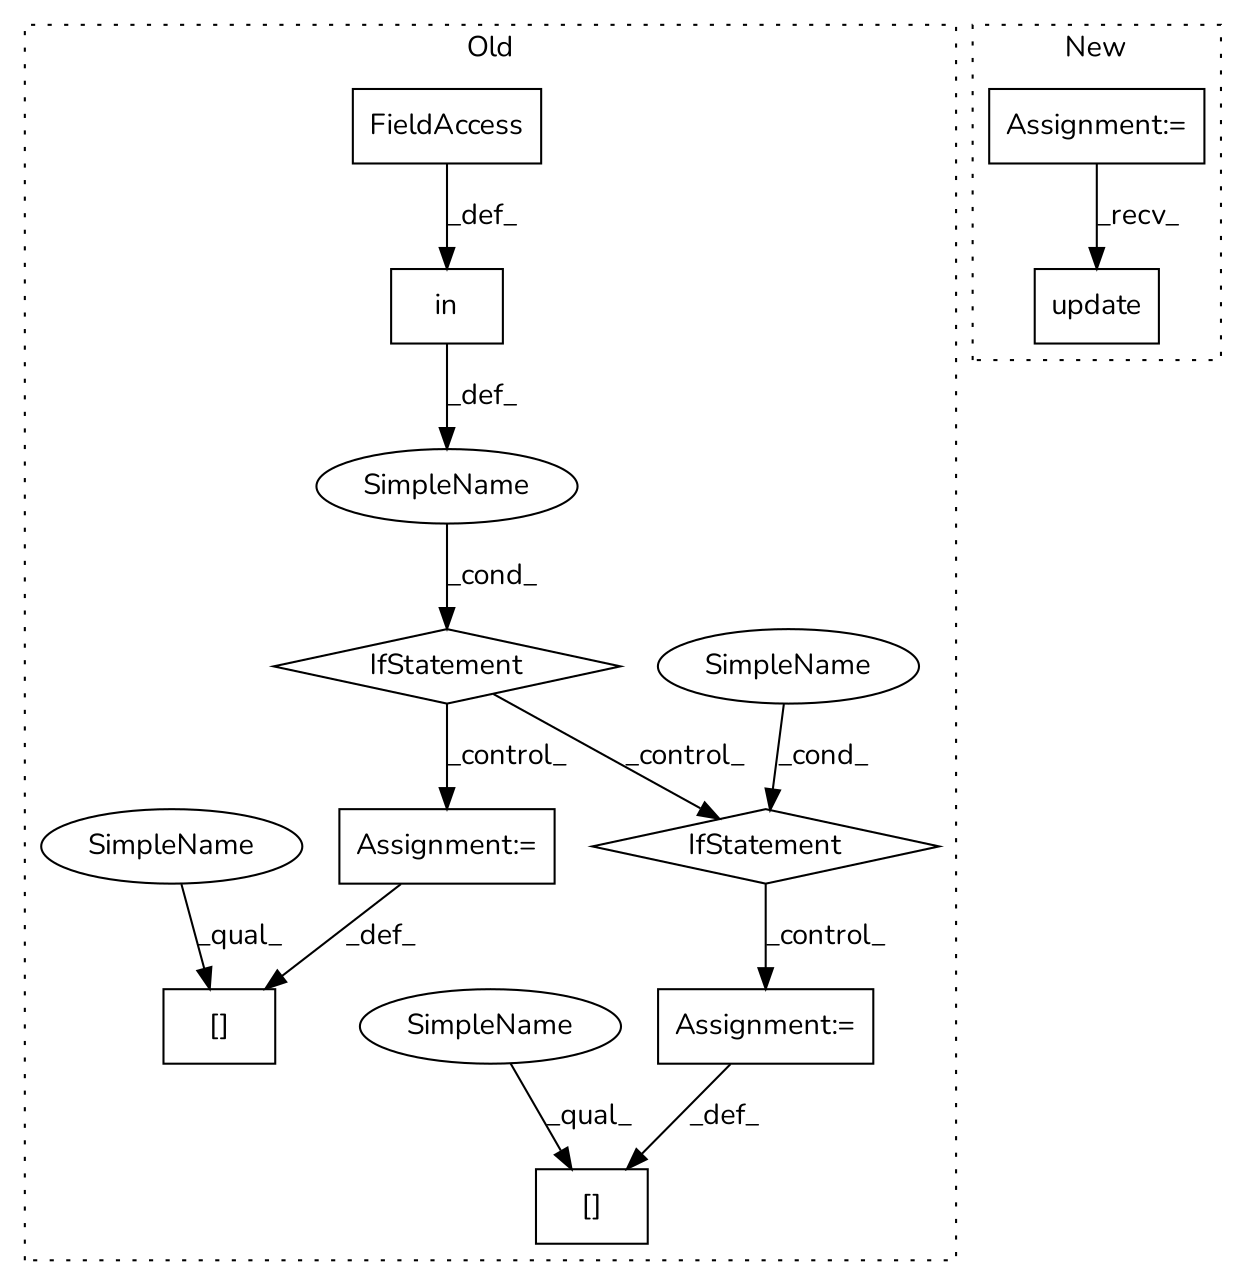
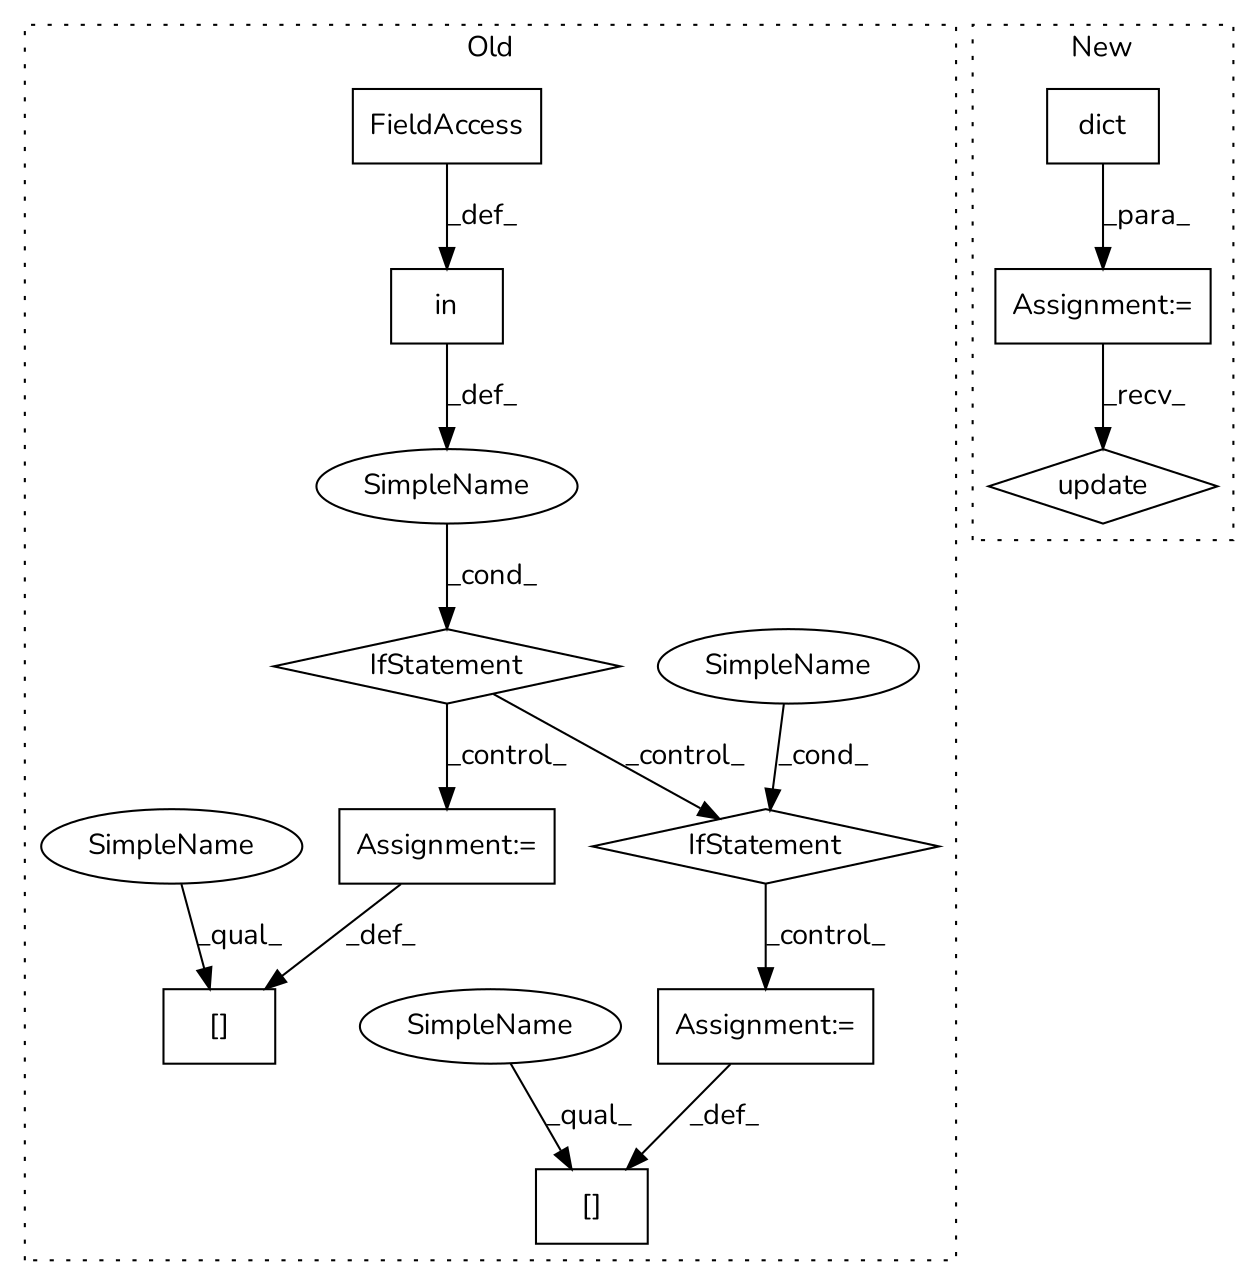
node "dict": added
node "update": shape box -> diamond
